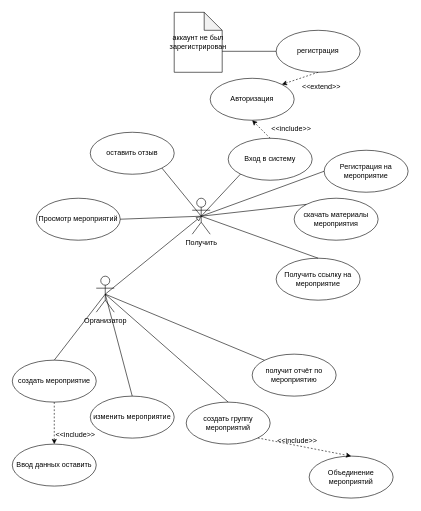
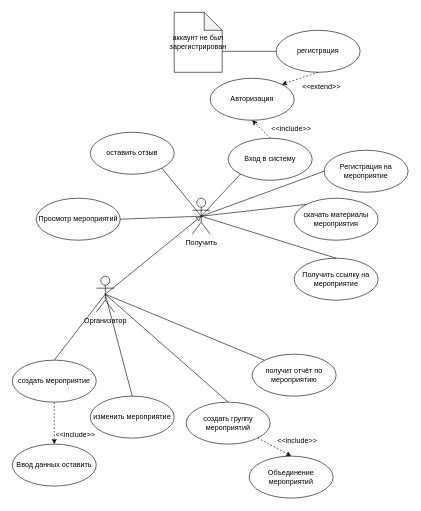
node "Получить ссылку на мероприятие": moved (318, 279) -> (336, 279)
node "Объединение мероприятий": moved (351, 477) -> (291, 477)
